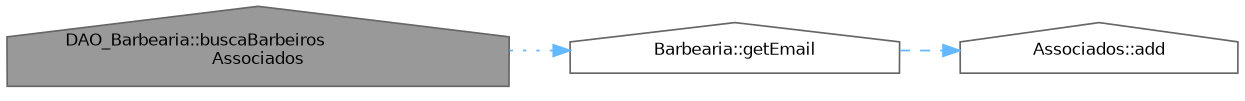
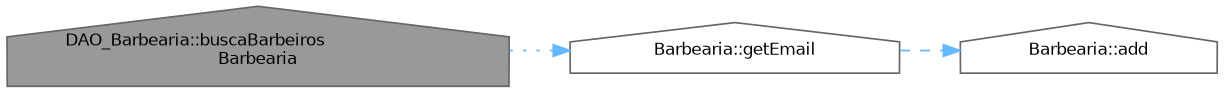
node "DAO_Barbearia::buscaBarbeiros Associados": label "DAO_Barbearia::buscaBarbeiros Associados" -> "DAO_Barbearia::buscaBarbeiros Barbearia"
node "Associados::add": label "Associados::add" -> "Barbearia::add"
